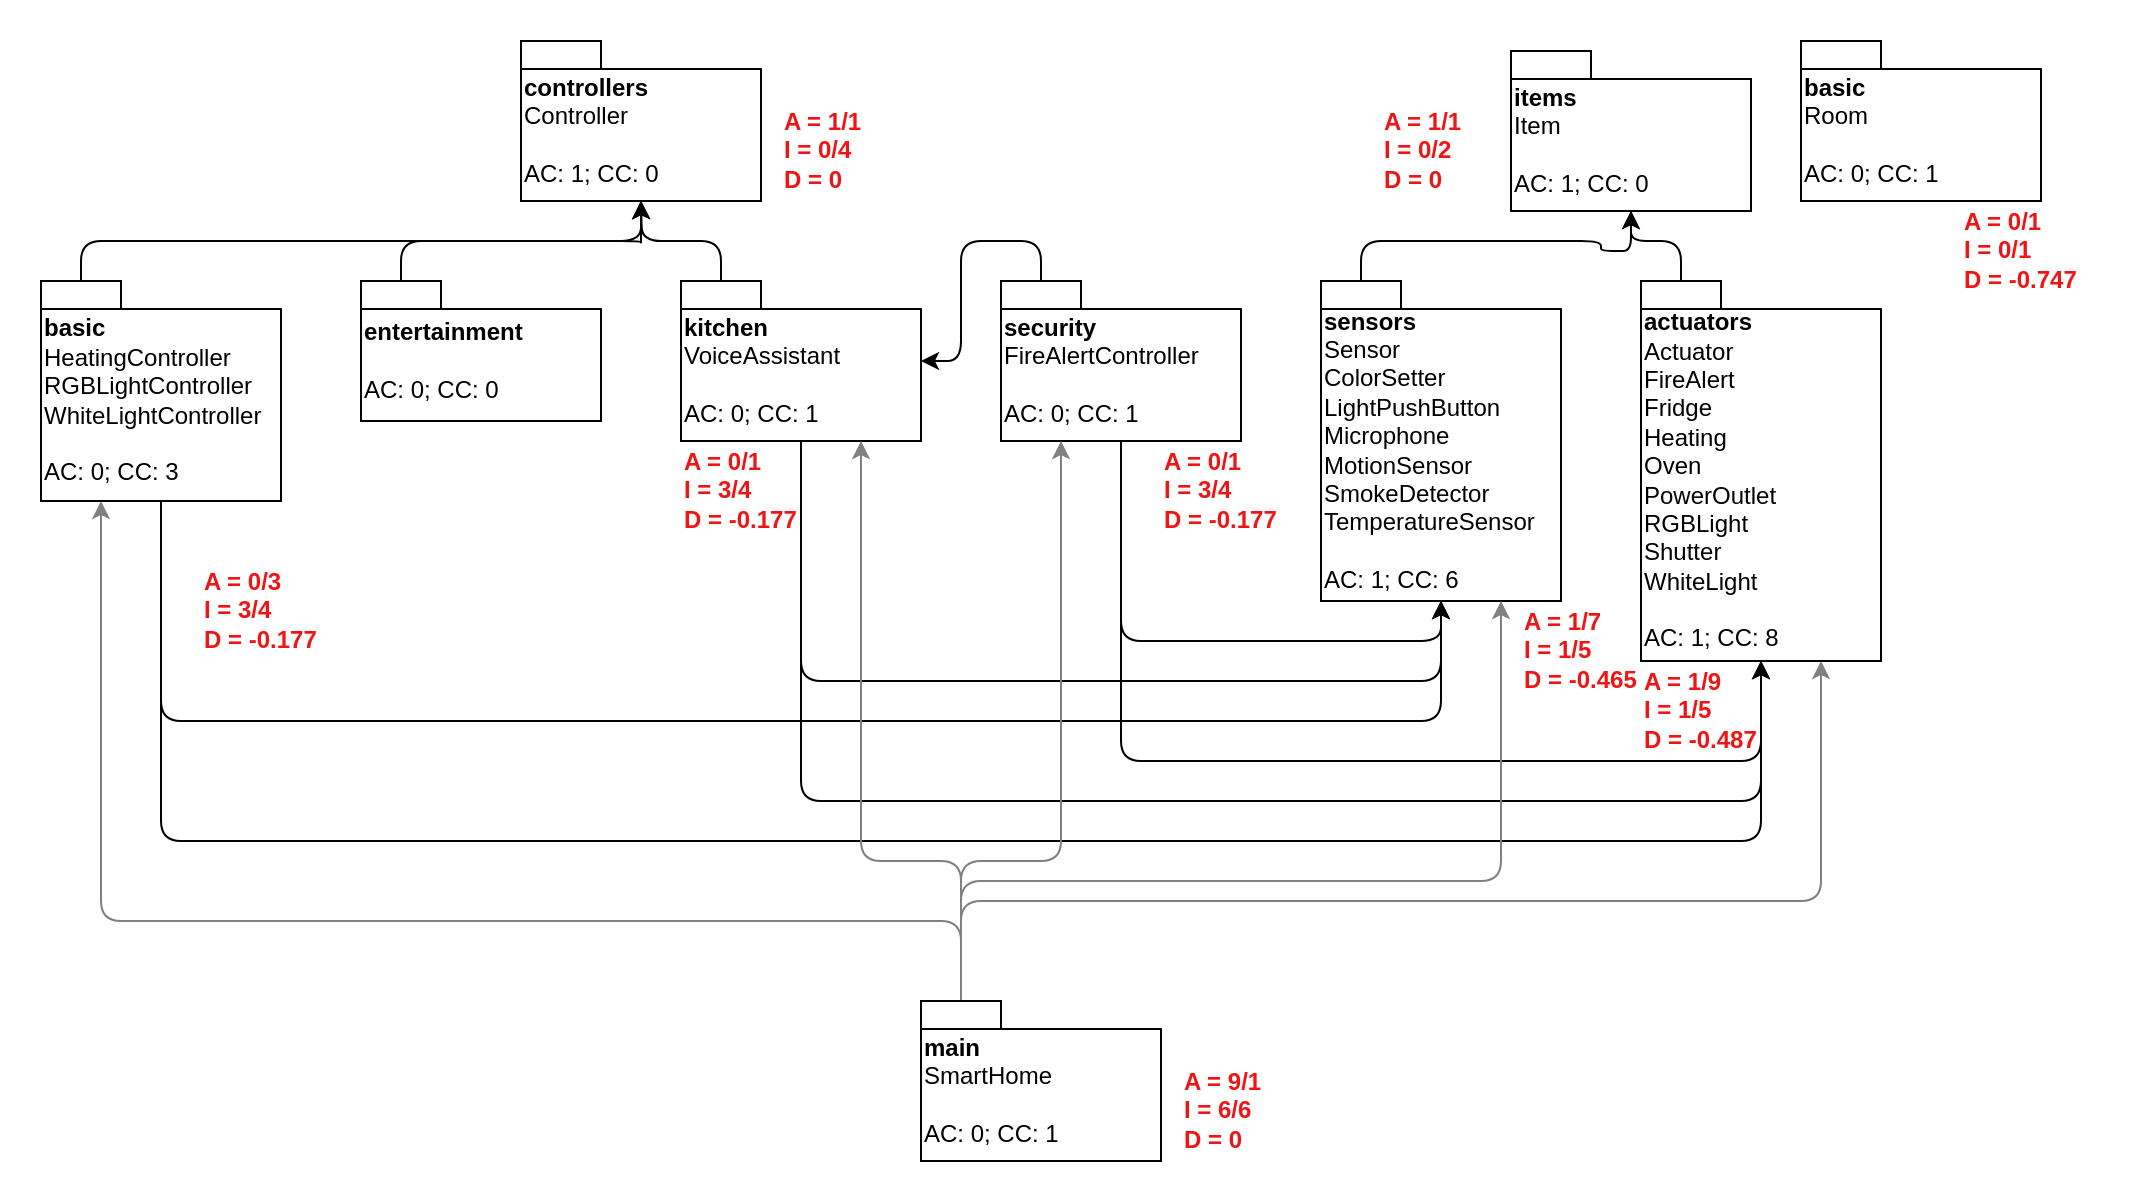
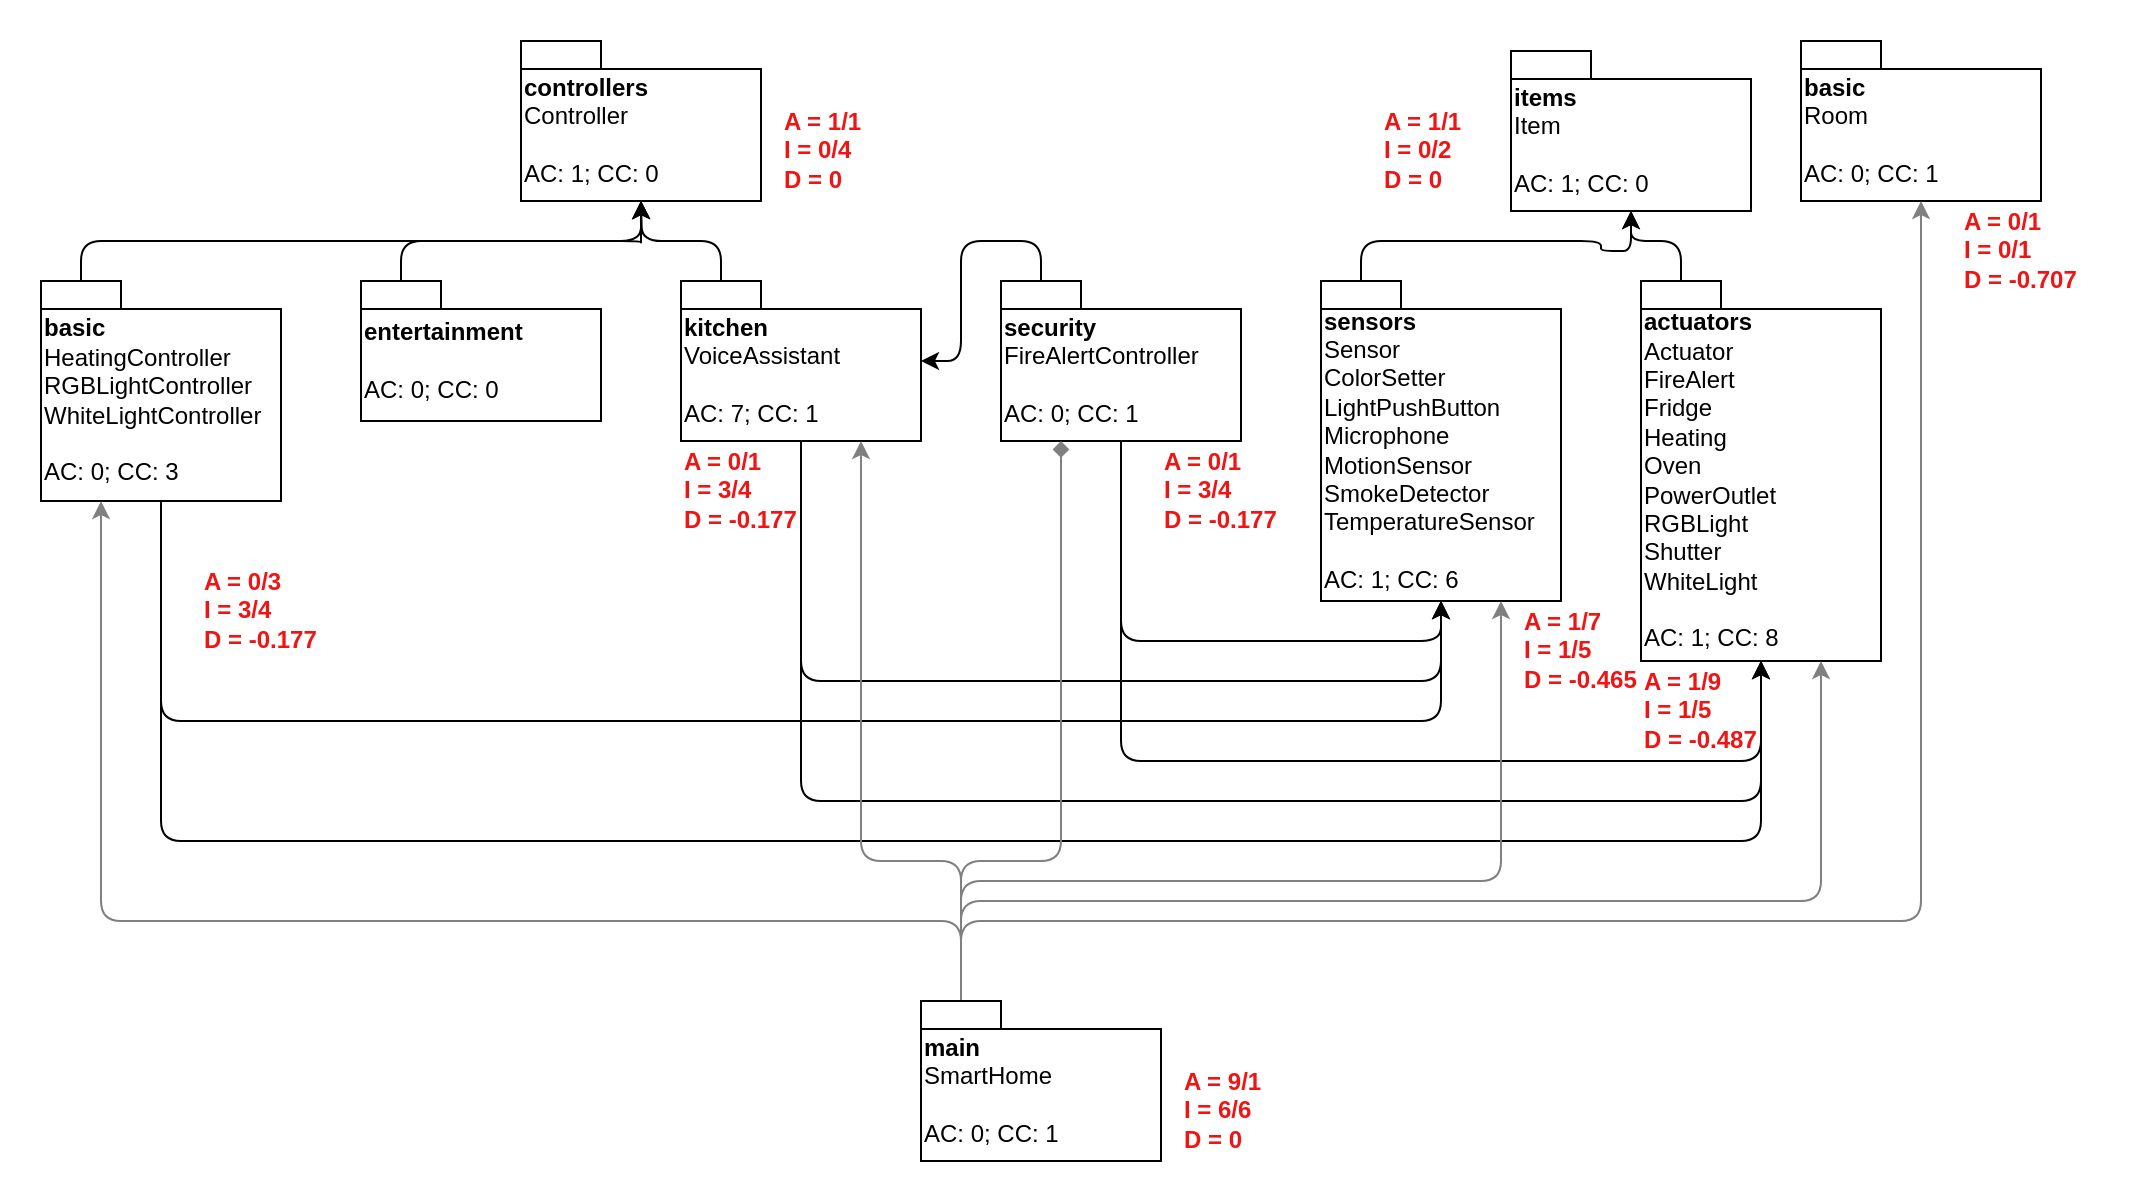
node "A = 0/1 I = 0/1 D = -0.747": label "A = 0/1 I = 0/1 D = -0.747" -> "A = 0/1 I = 0/1 D = -0.707"
node "kitchen VoiceAssistant AC: 0; CC: 1": label "kitchen VoiceAssistant AC: 0; CC: 1" -> "kitchen VoiceAssistant AC: 7; CC: 1"
edge "main SmartHome AC: 0; CC: 1" -> "security FireAlertController AC: 0; CC: 1": arrowhead classic -> diamond
edge "main SmartHome AC: 0; CC: 1" -> "basic Room AC: 0; CC: 1": added
